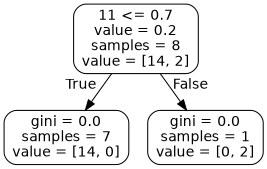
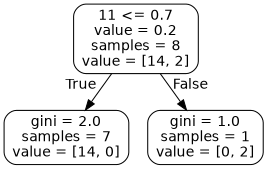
node "gini = 0.0 samples = 7 value = [14, 0]": label "gini = 0.0 samples = 7 value = [14, 0]" -> "gini = 2.0 samples = 7 value = [14, 0]"
node "gini = 0.0 samples = 1 value = [0, 2]": label "gini = 0.0 samples = 1 value = [0, 2]" -> "gini = 1.0 samples = 1 value = [0, 2]"
